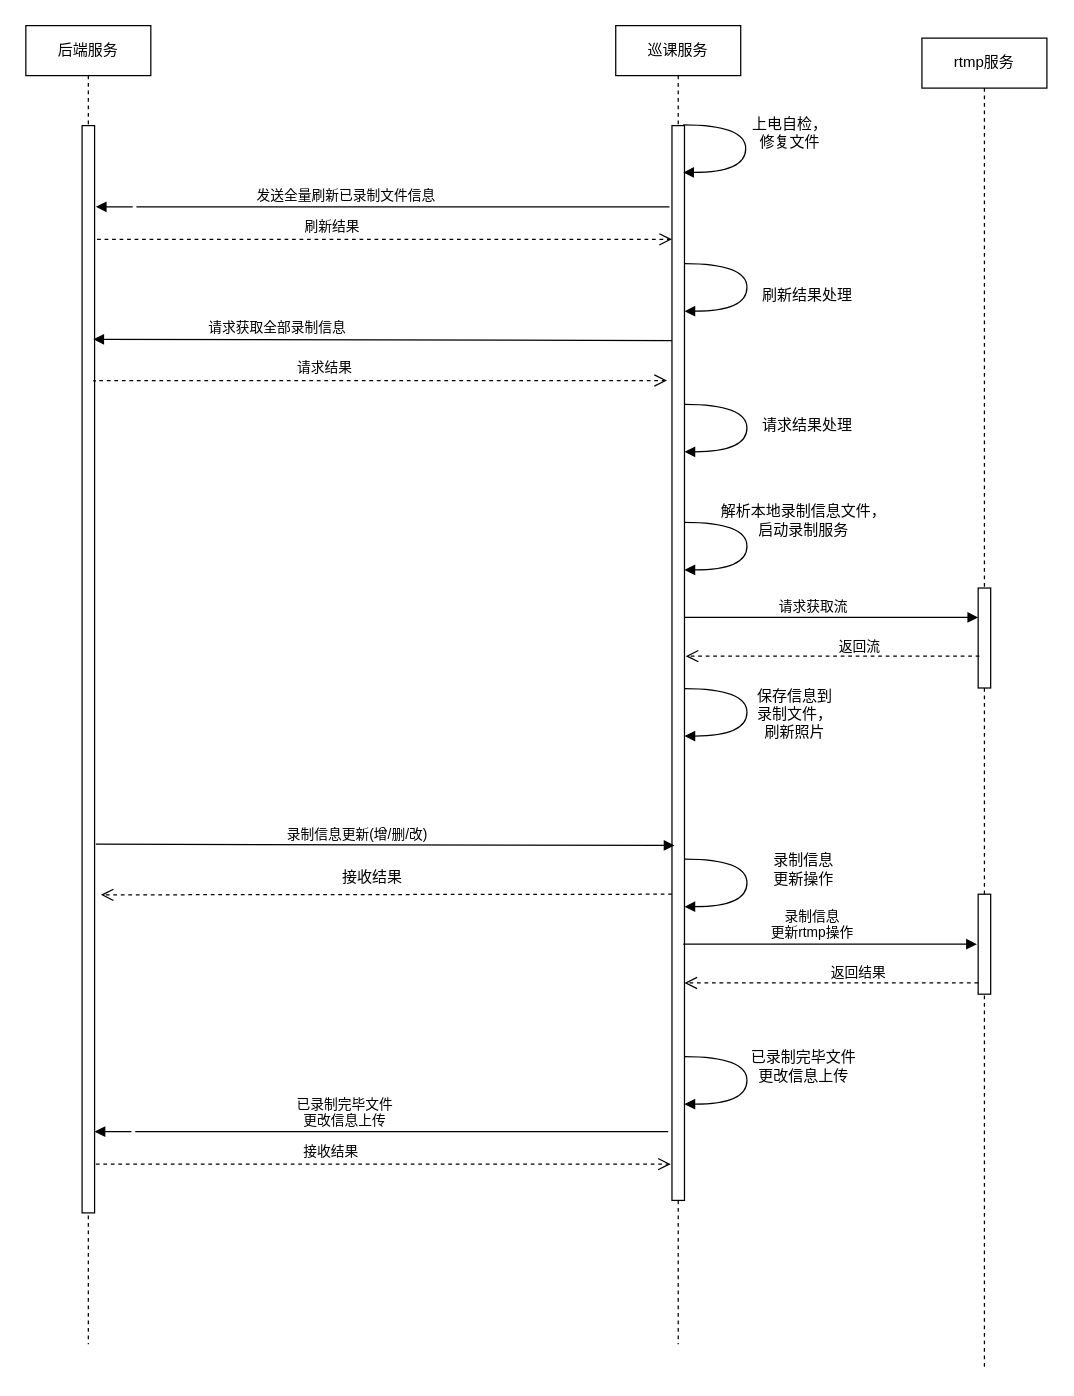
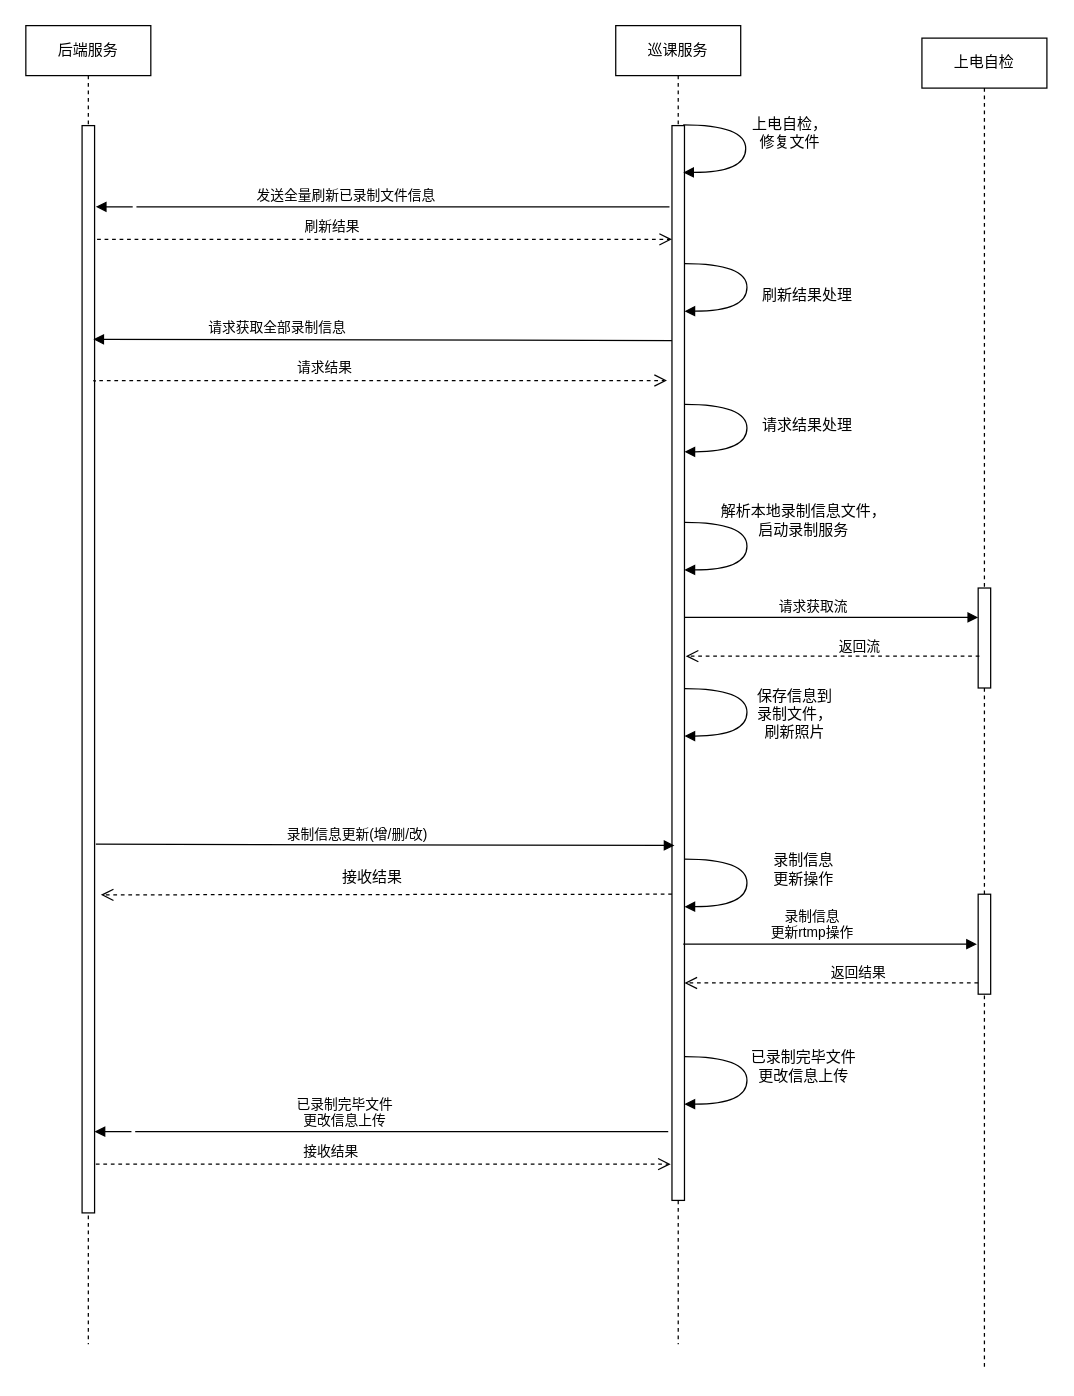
node "rtmp服务": label "rtmp服务" -> "上电自检"
